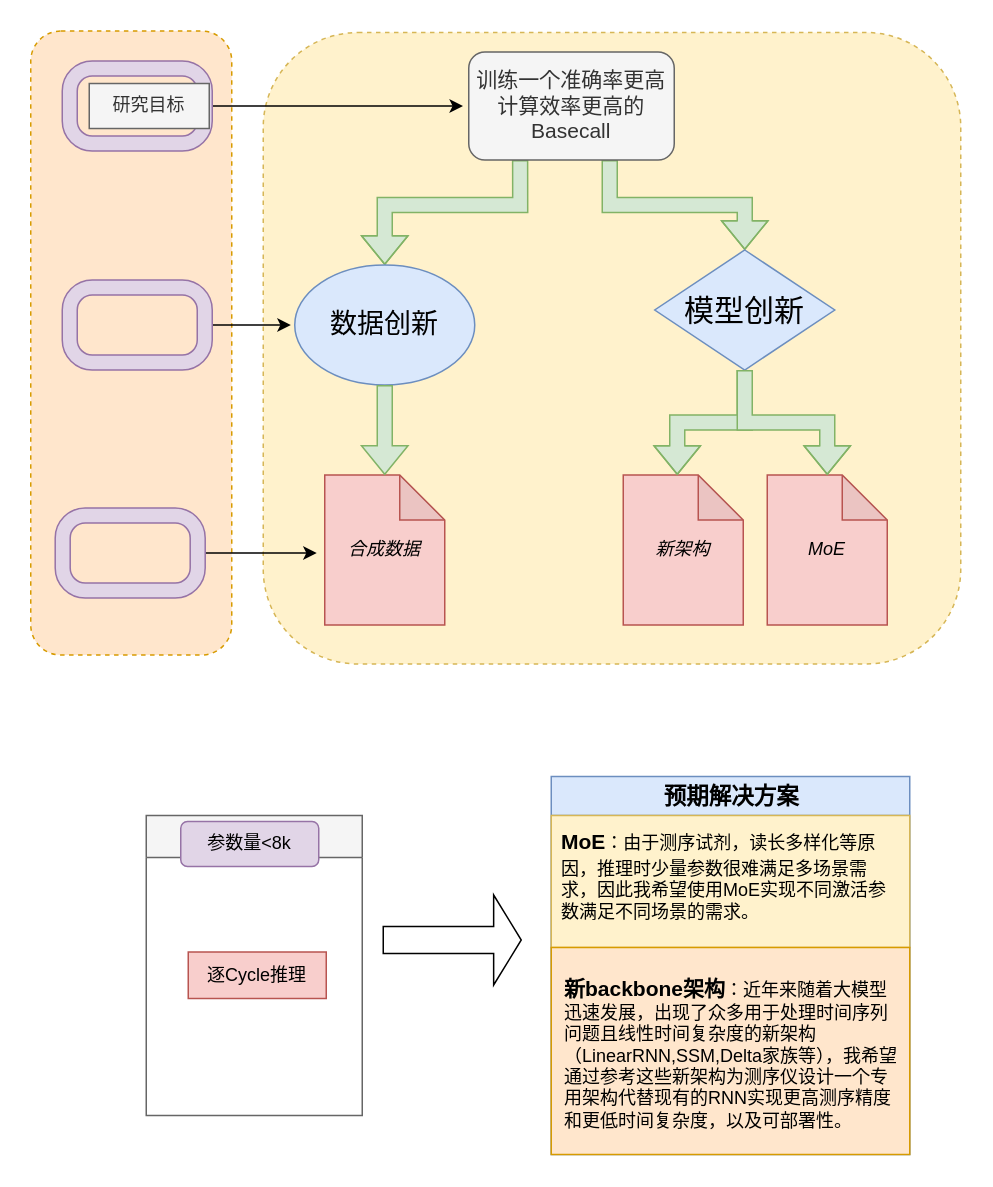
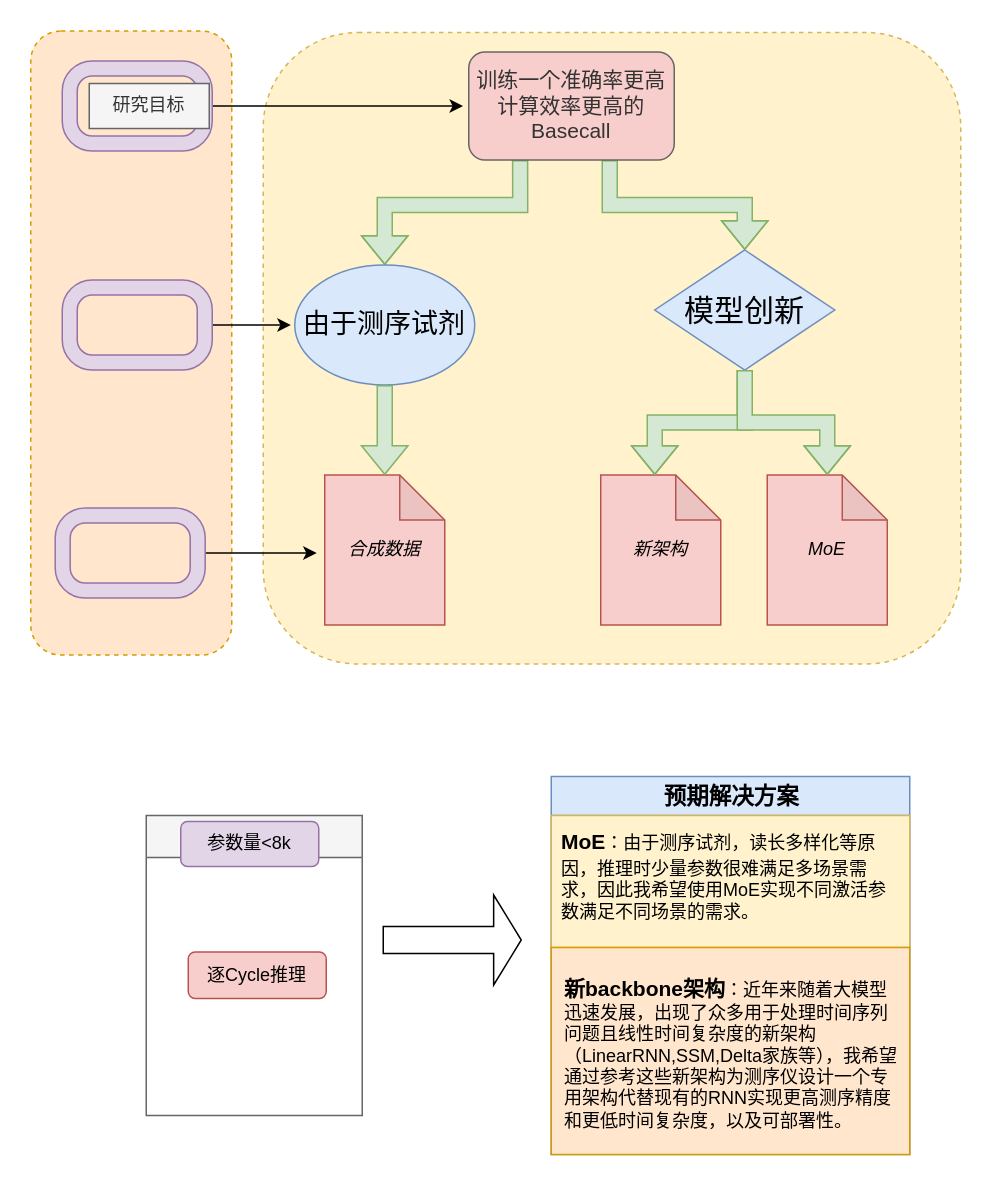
node "训练一个准确率更高计算效率更高的Basecall": fillcolor #f5f5f5 -> #f8cecc
node "数据创新": label "数据创新" -> "由于测序试剂"
node "新架构": moved (683, 550) -> (661, 550)
node "逐Cycle推理": shape rectangle -> rounded rectangle
